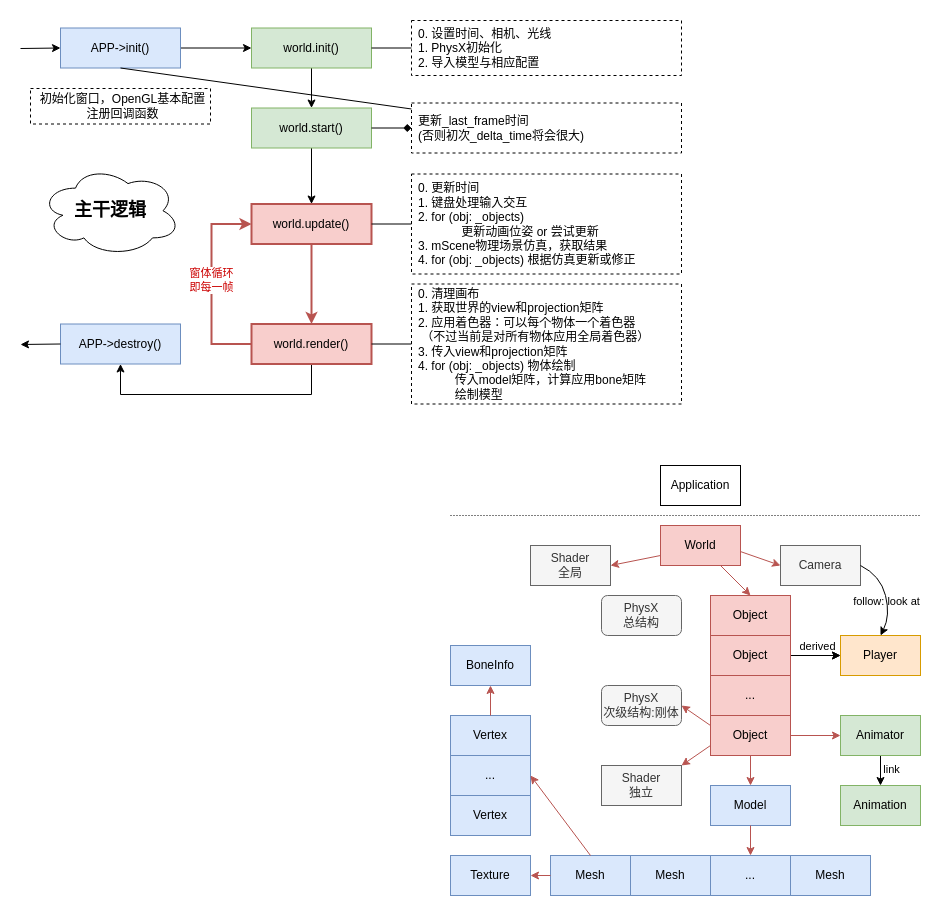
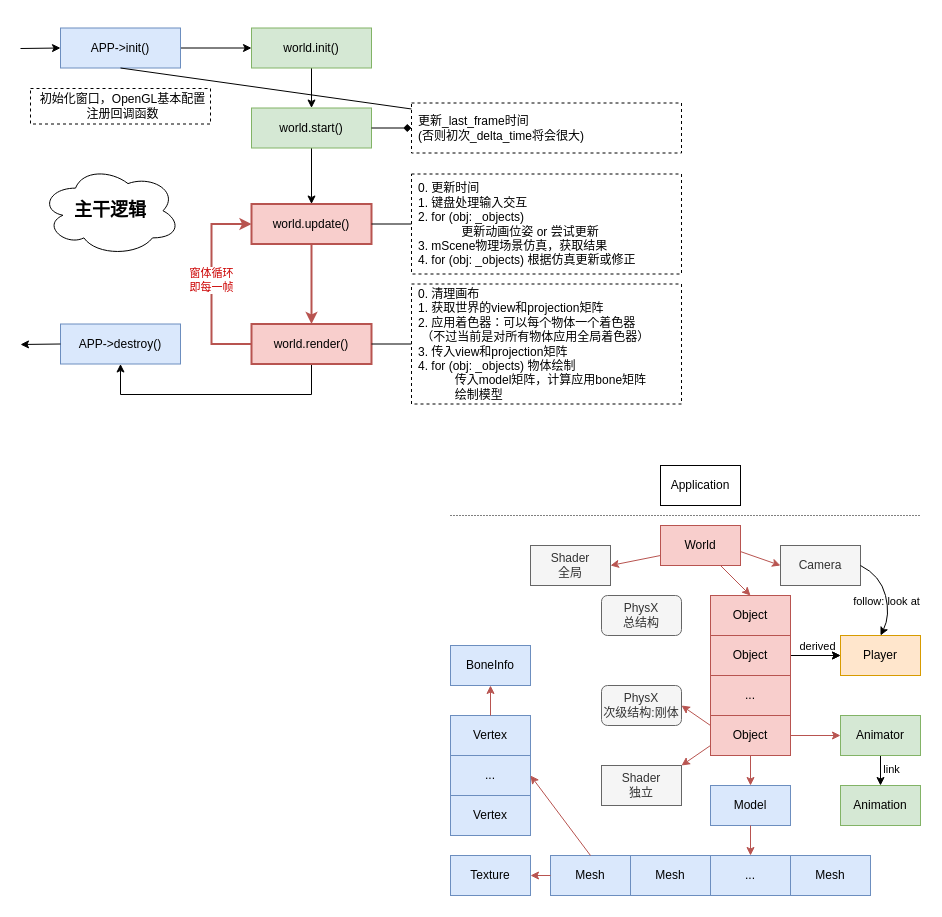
edge "world.init()" -- "0. 设置时间、相机、光线 1. PhysX初始化 2. 导入模型与相应配置": removed
node "0. 设置时间、相机、光线 1. PhysX初始化 2. 导入模型与相应配置": removed
